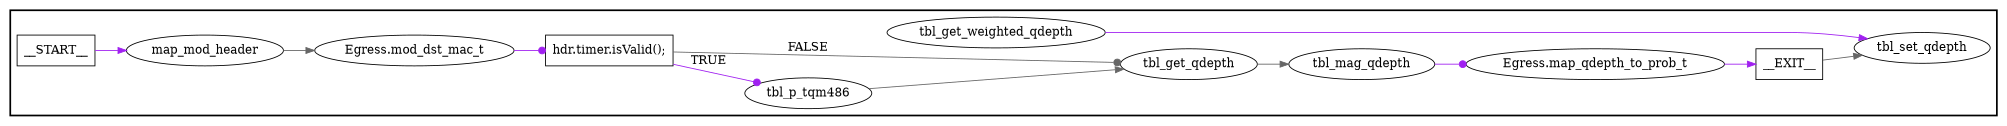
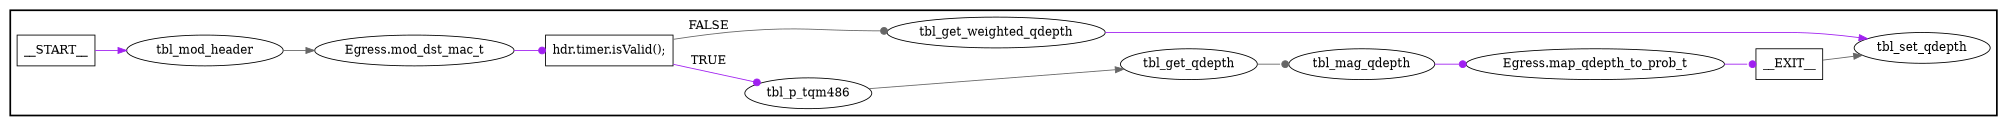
node "map_mod_header": label "map_mod_header" -> "tbl_mod_header"
edge "hdr.timer.isValid();" -> "tbl_get_qdepth": now "hdr.timer.isValid();" -> "tbl_get_weighted_qdepth"
edge "tbl_get_qdepth" -> "tbl_mag_qdepth": arrowhead normal -> dot
edge "Egress.map_qdepth_to_prob_t" -> "__EXIT__": arrowhead normal -> dot
